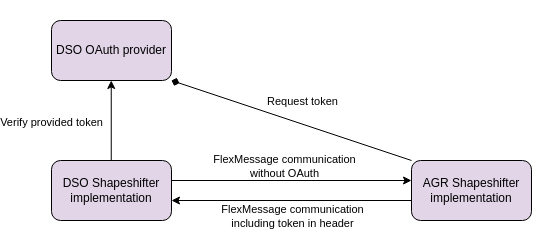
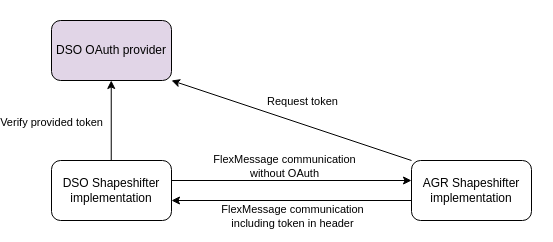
edge "AGR Shapeshifter implementation" -> "DSO OAuth provider": arrowhead diamond -> classic
node "DSO Shapeshifter implementation": fillcolor #e1d5e7 -> #ffffff
node "AGR Shapeshifter implementation": fillcolor #e1d5e7 -> #ffffff
